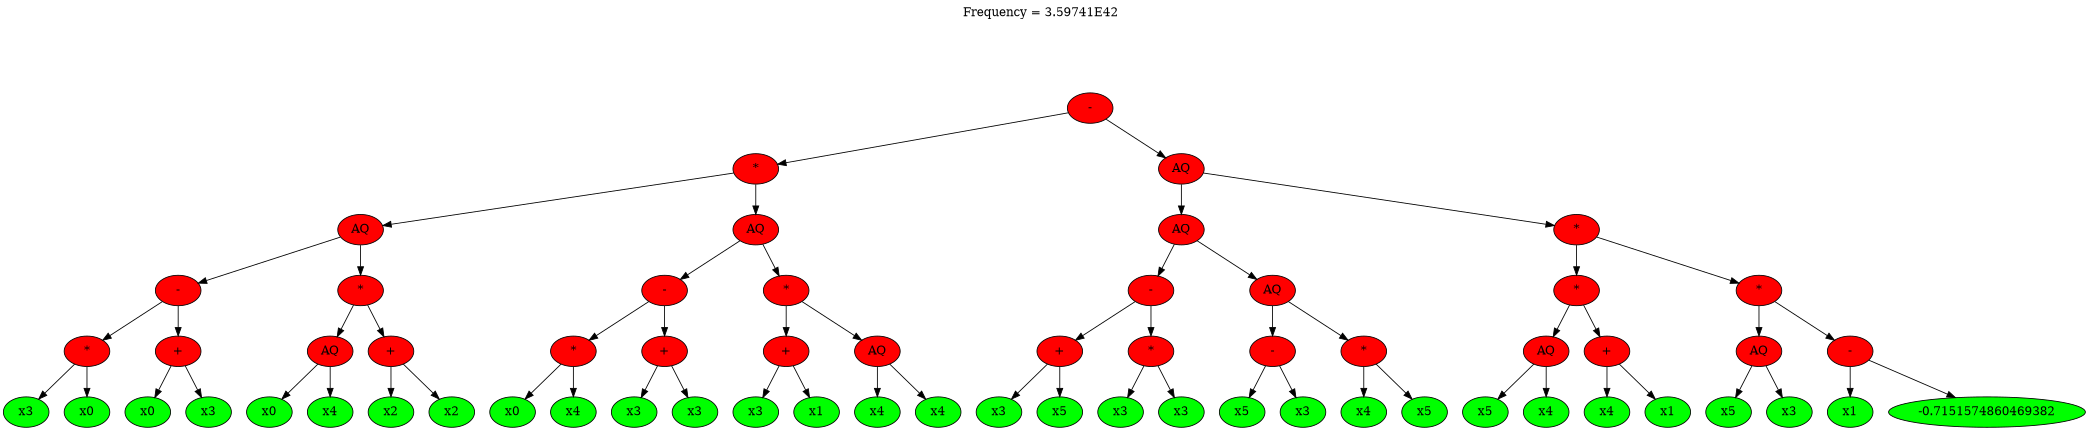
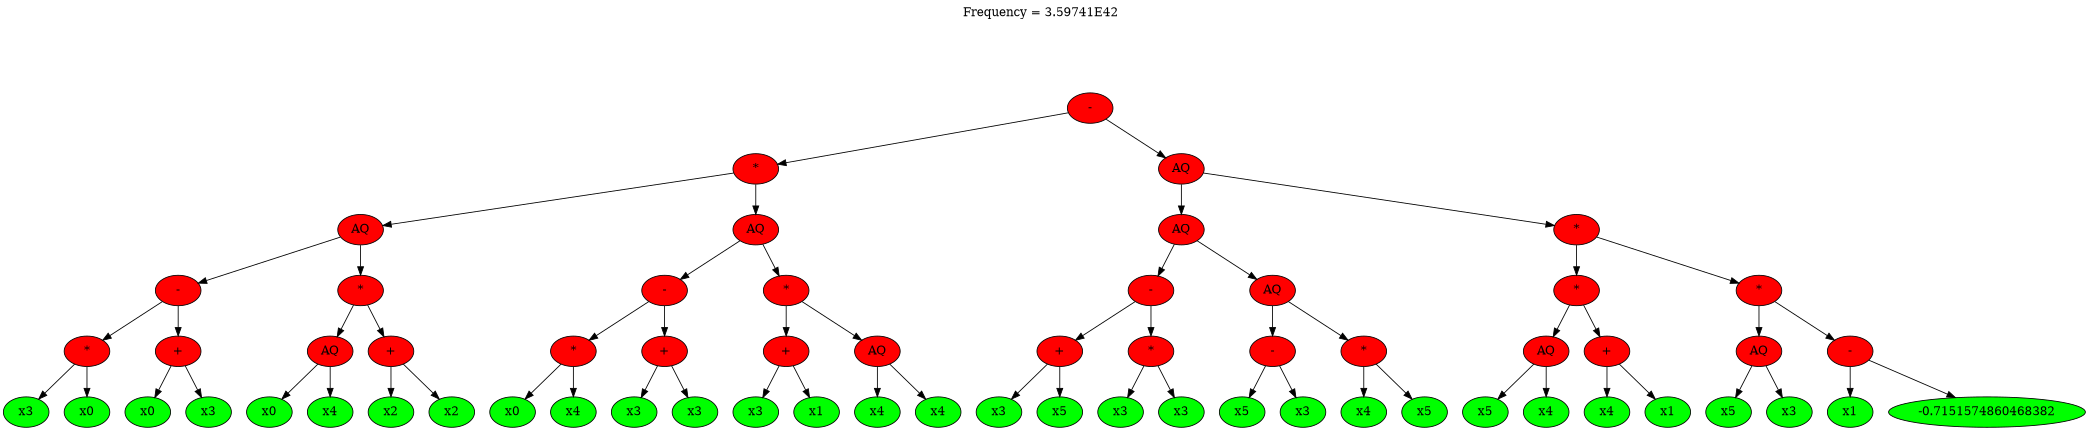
node "-0.7151574860469382": label "-0.7151574860469382" -> "-0.7151574860468382"
